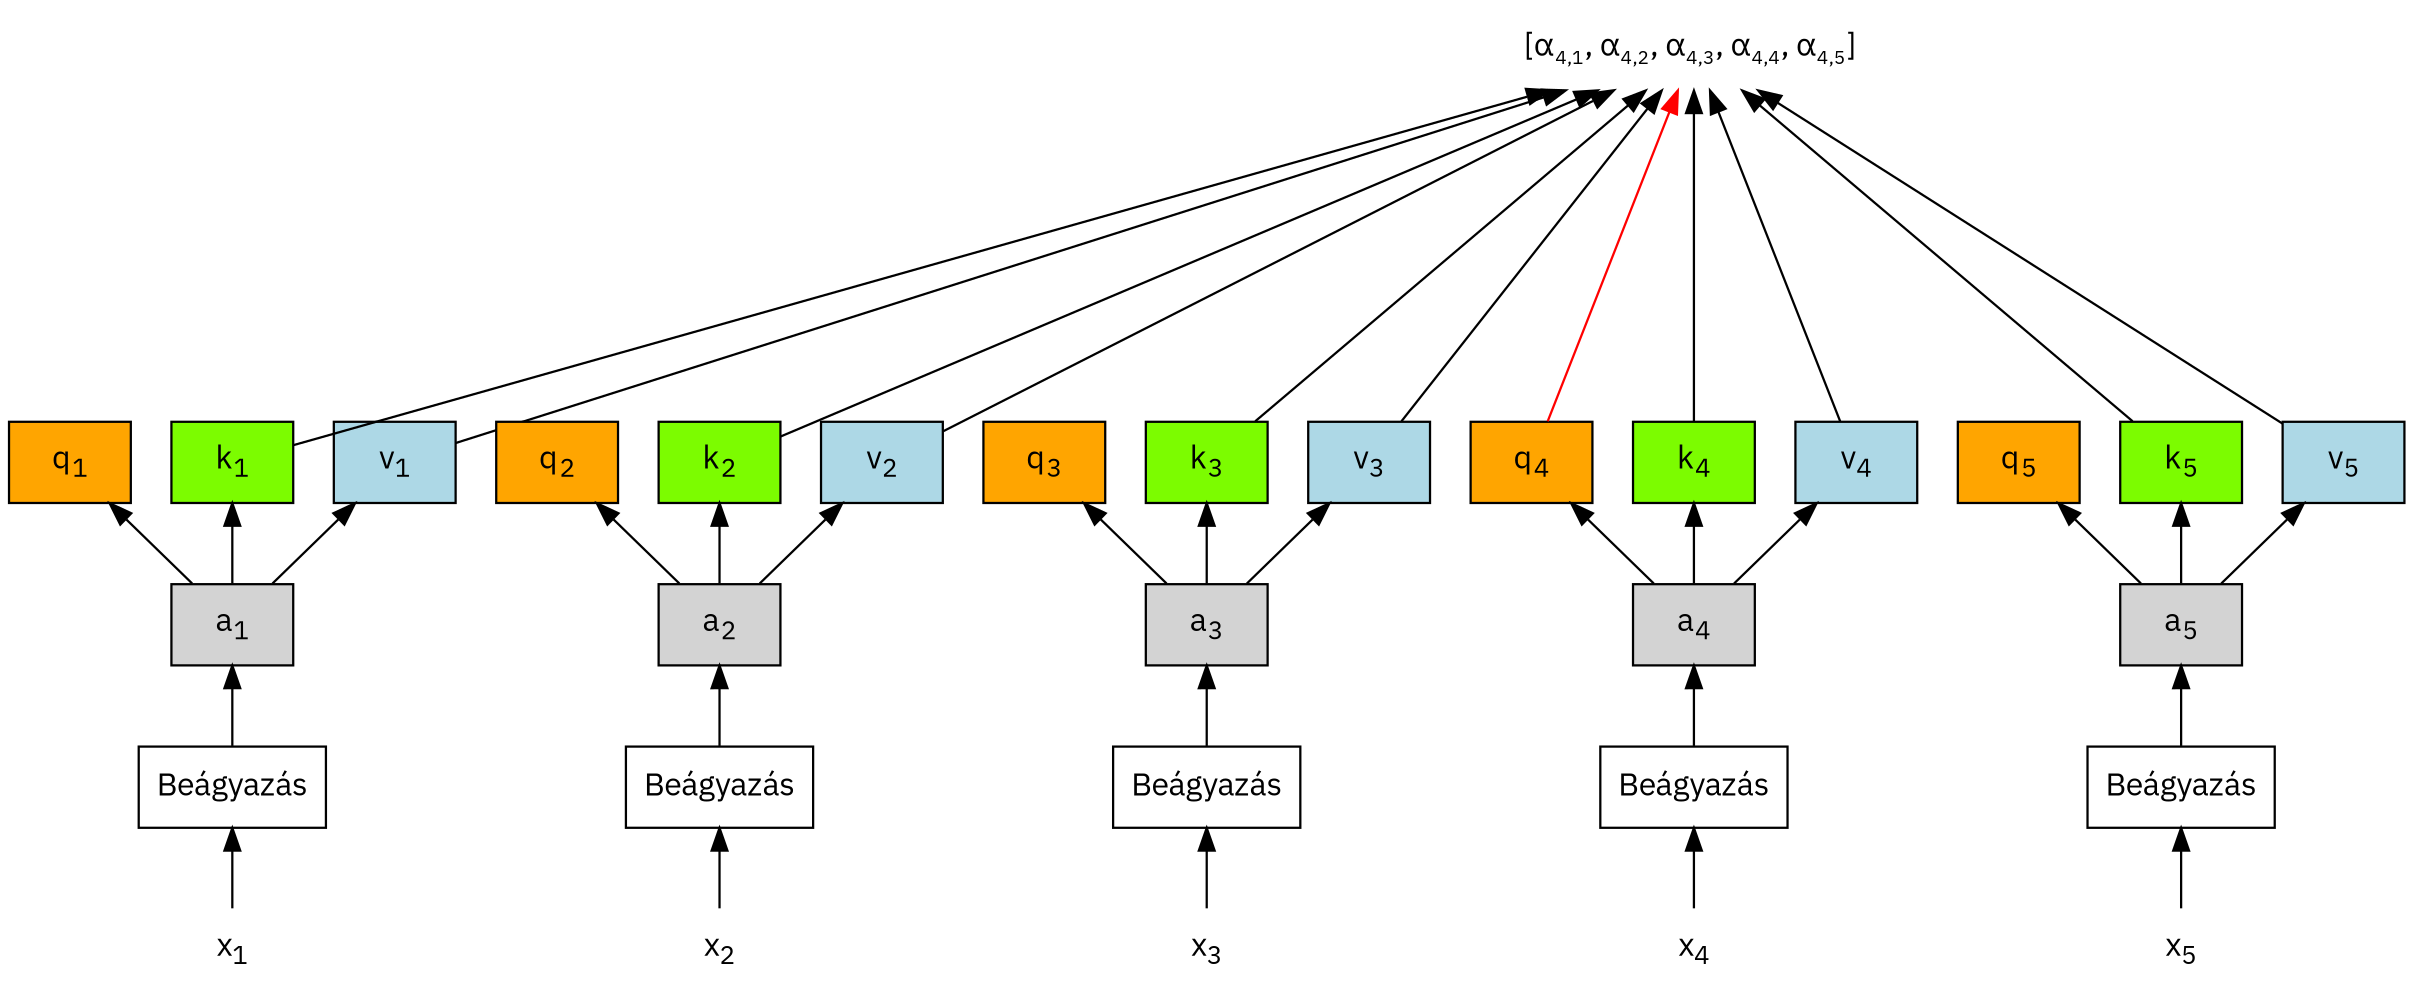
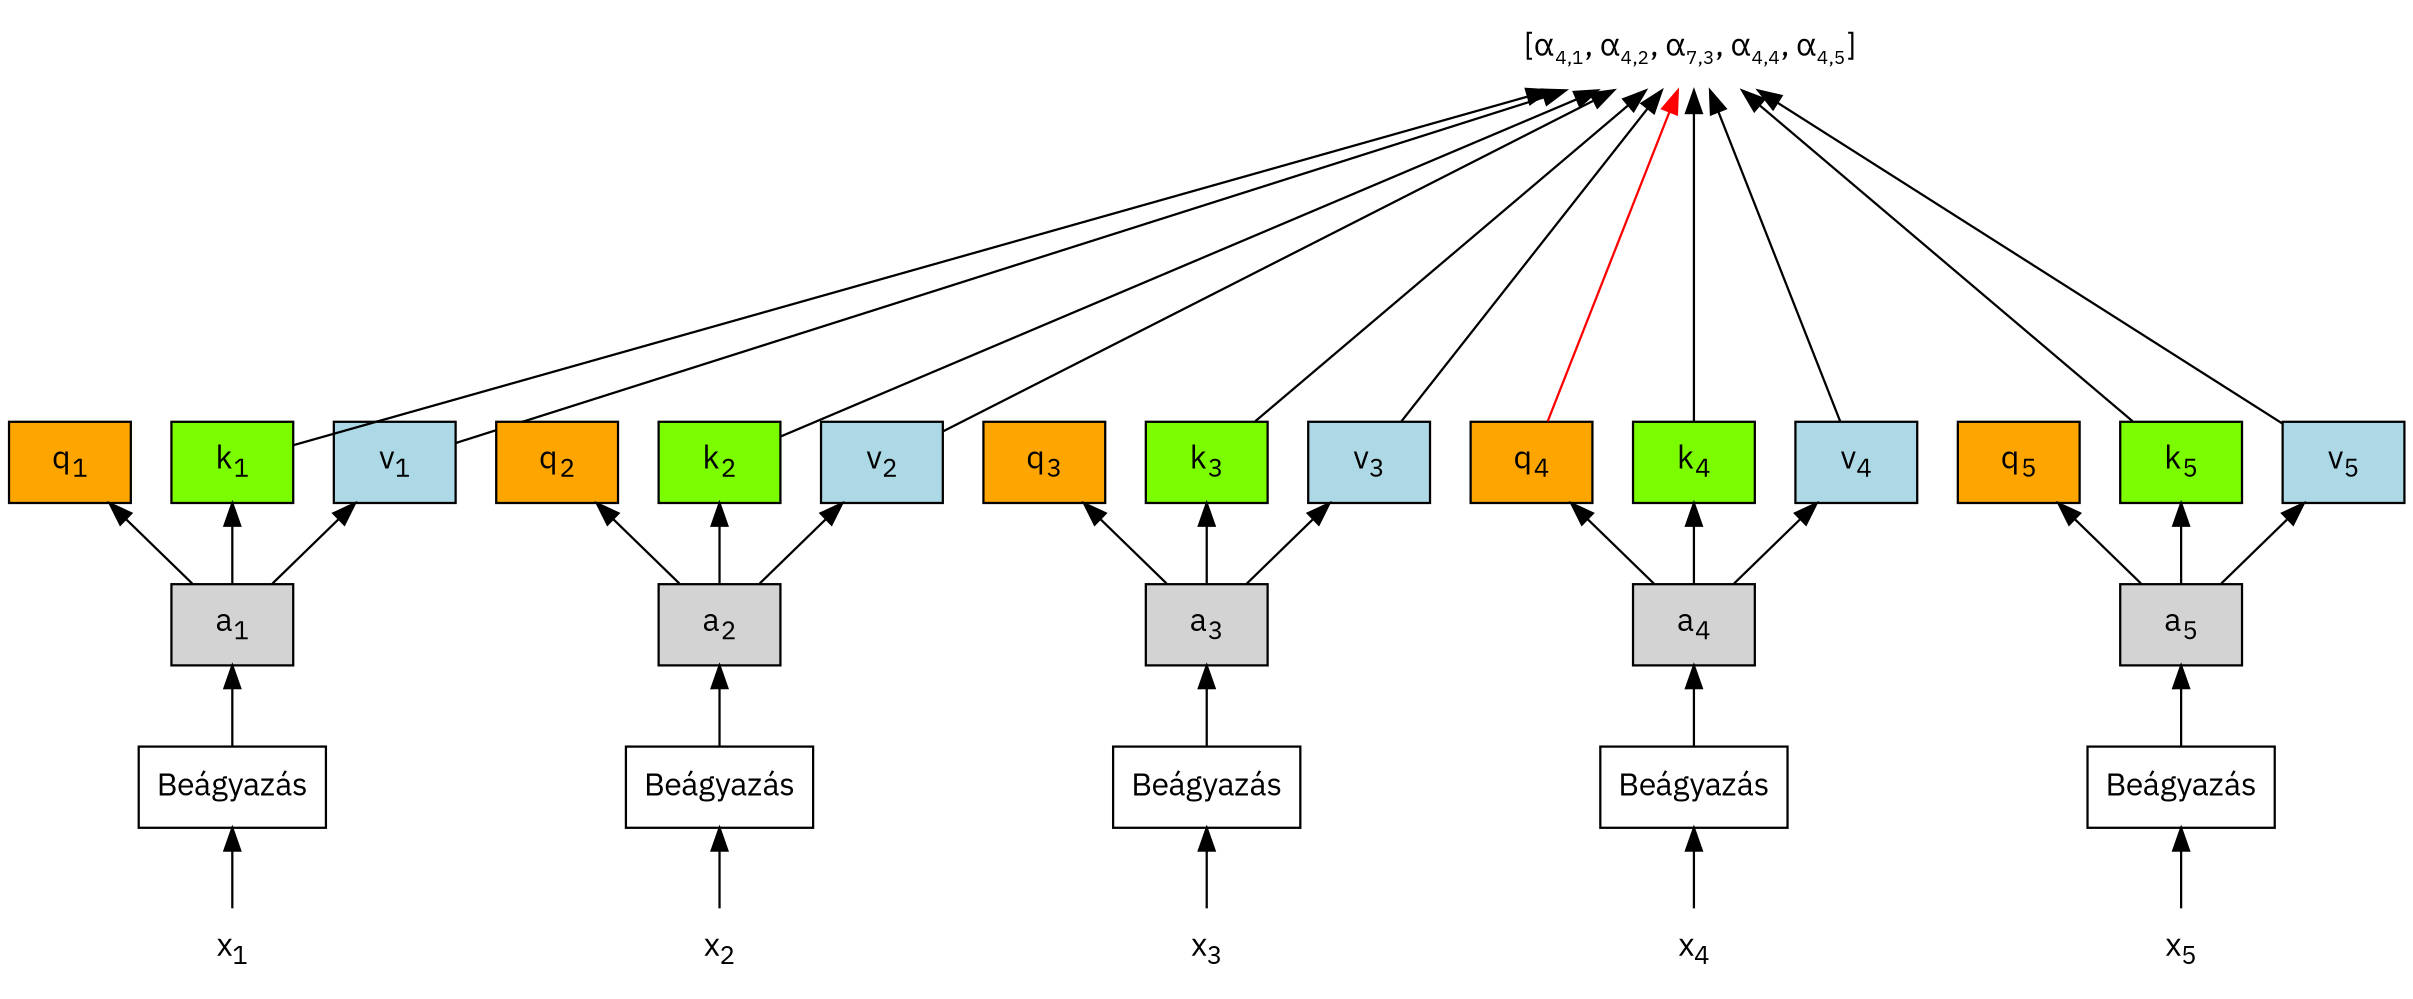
node "[α": text "4,3" -> "7,3"
